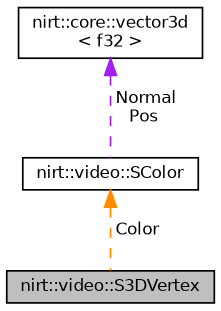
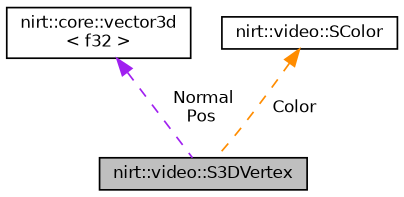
edge "nirt::video::SColor" -> "nirt::core::vector3d < f32 >": now "nirt::video::S3DVertex" -> "nirt::core::vector3d < f32 >"
